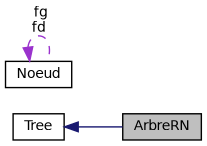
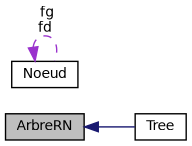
edge "ArbreRN" -> "Tree": reversed
